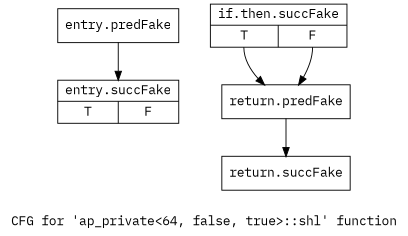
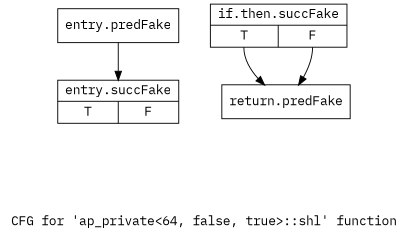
node "return.succFake": removed
